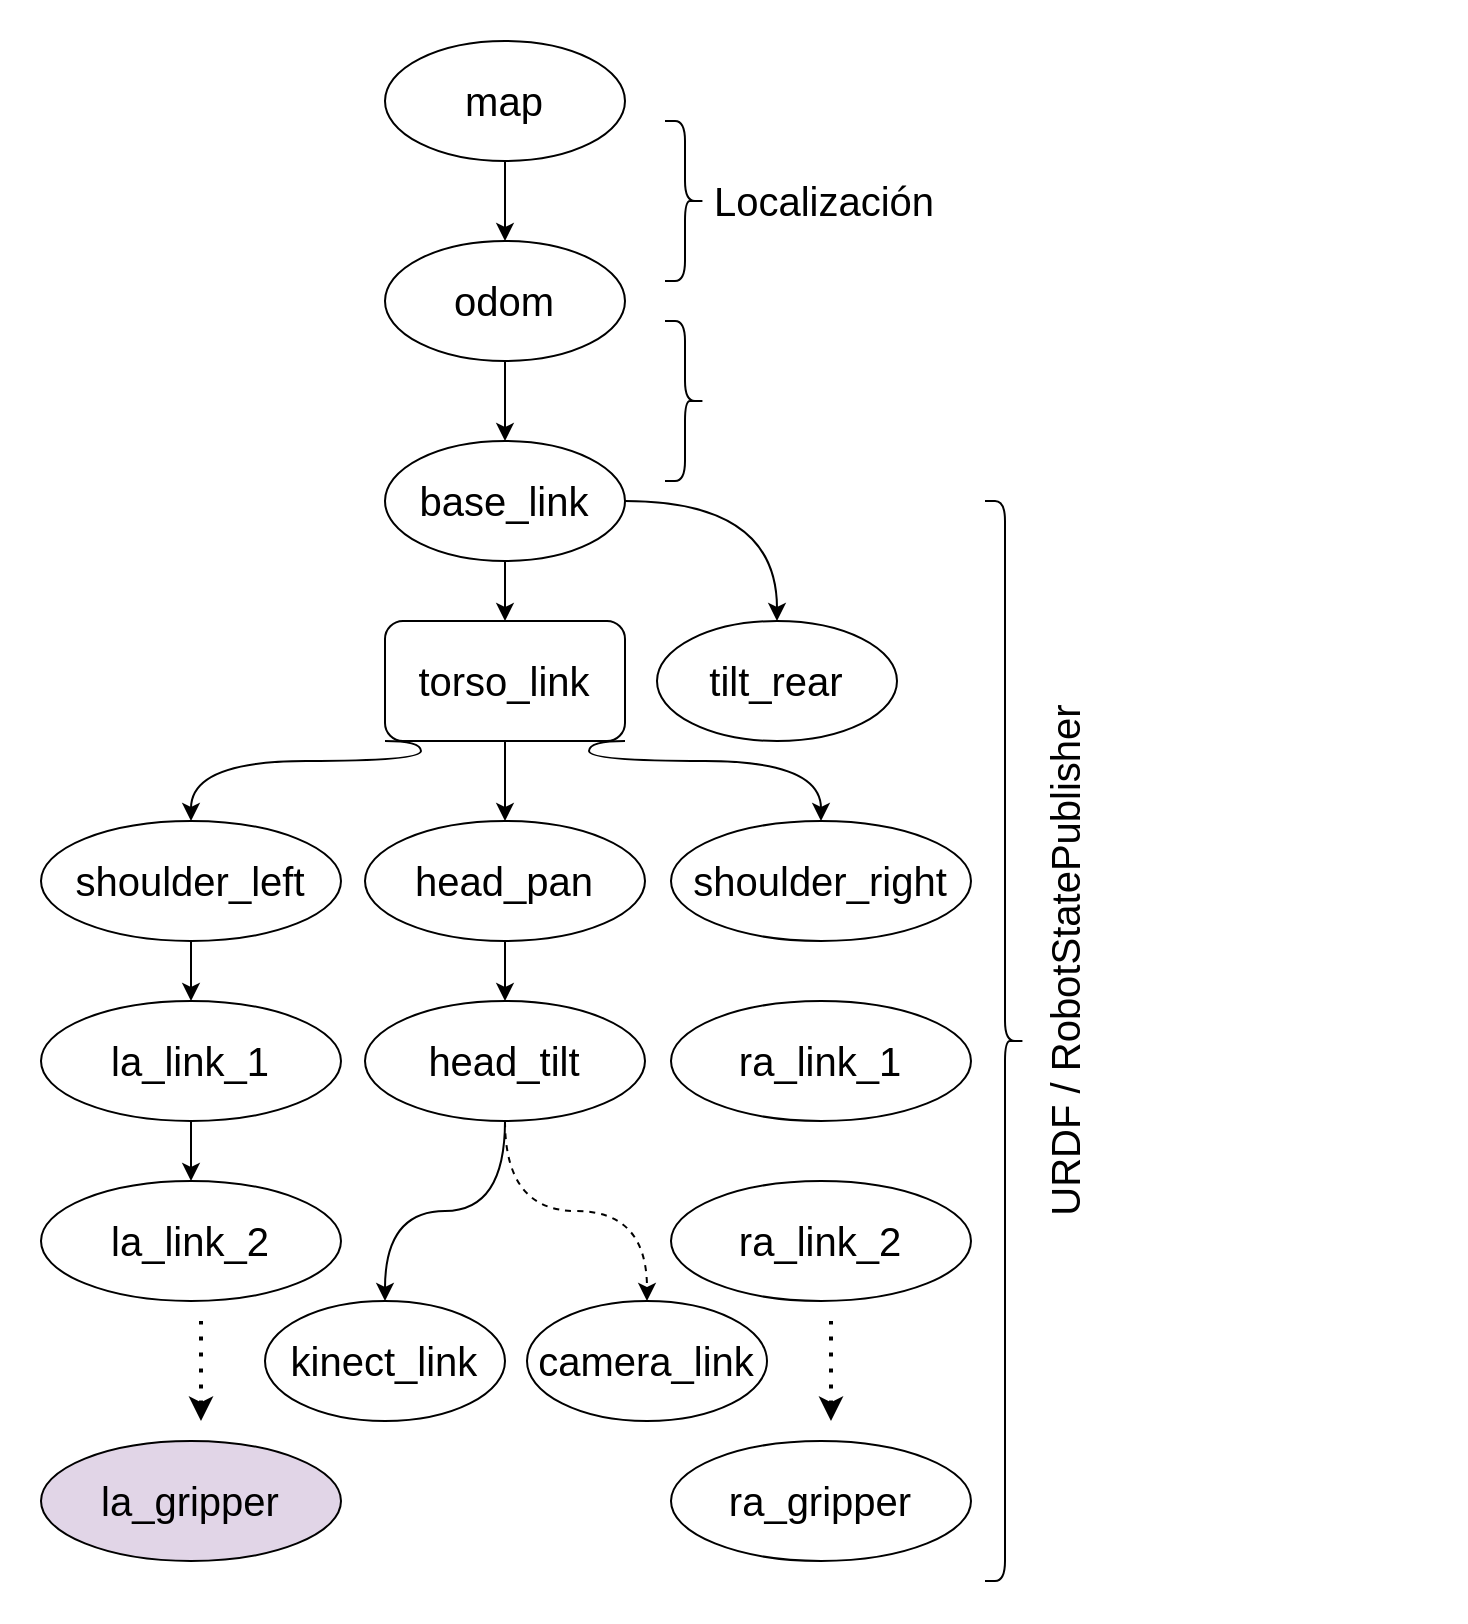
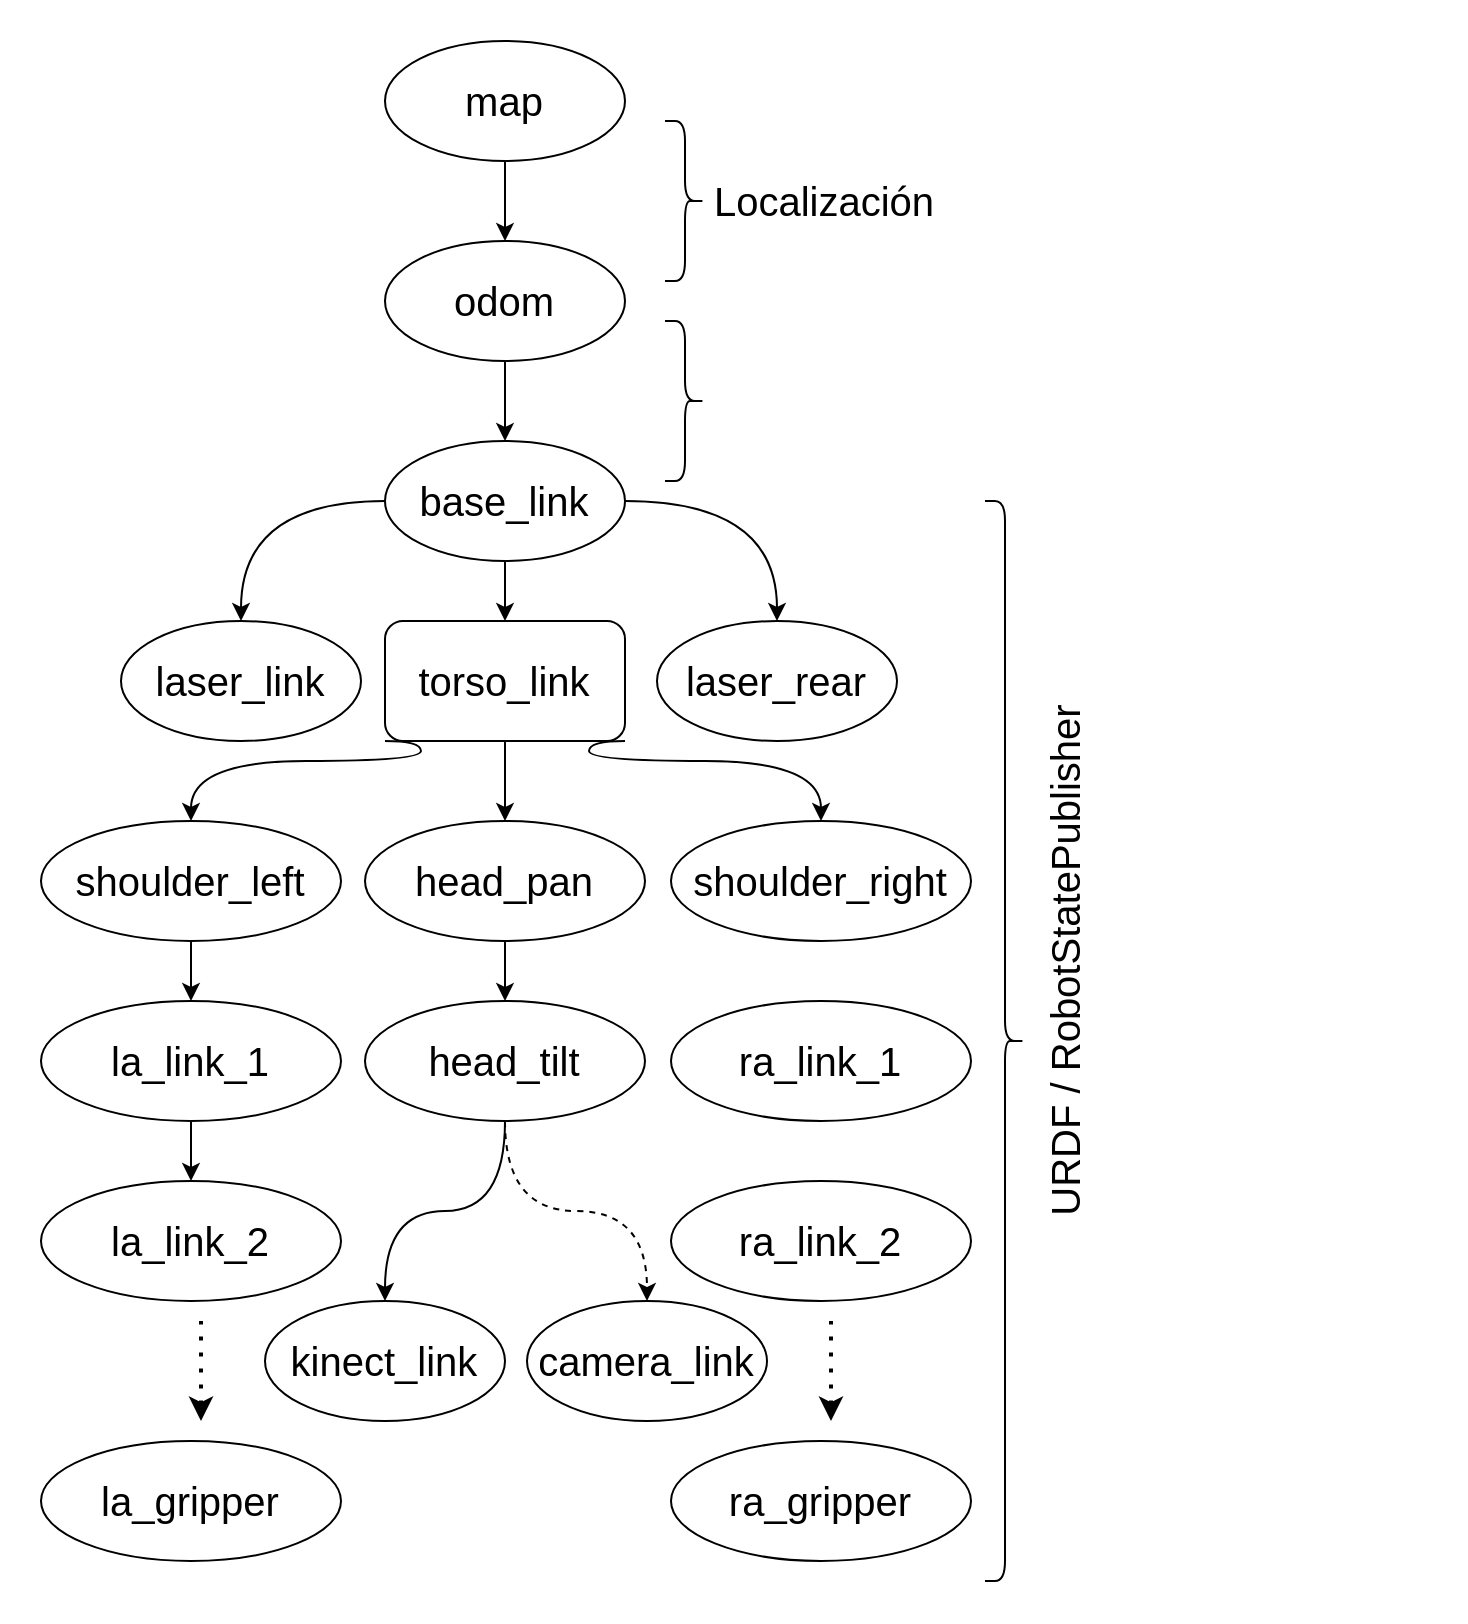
edge "base_link" -> "laser_link": added
node "laser_link": added
node "tilt_rear": label "tilt_rear" -> "laser_rear"
node "la_gripper": fillcolor #e1d5e7 -> #ffffff
